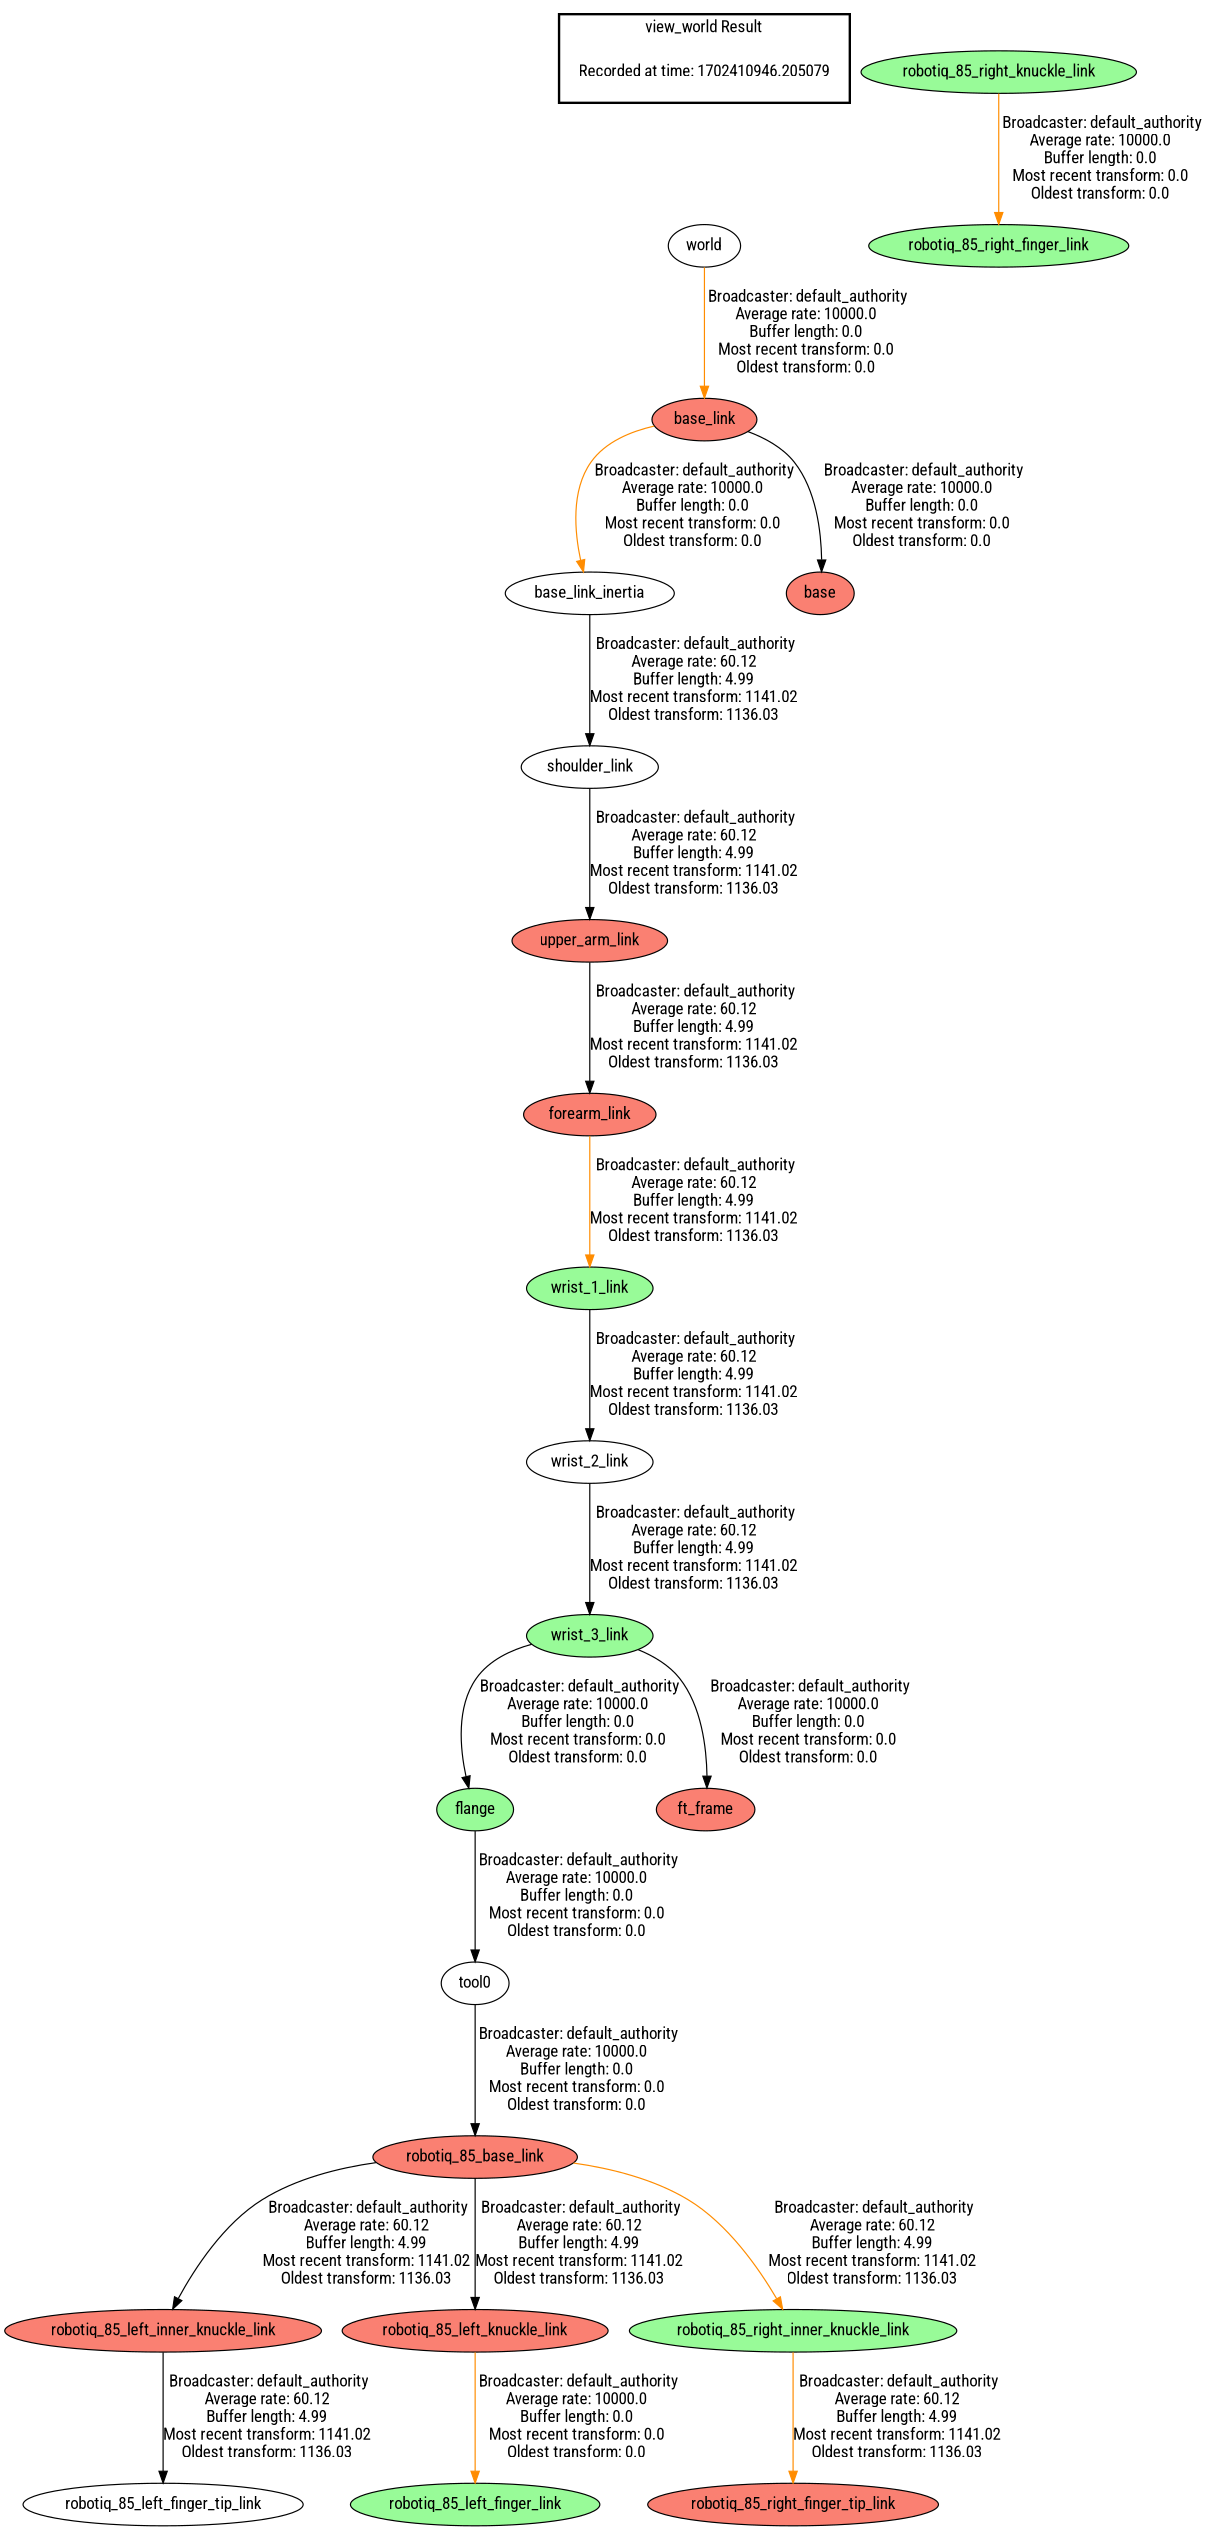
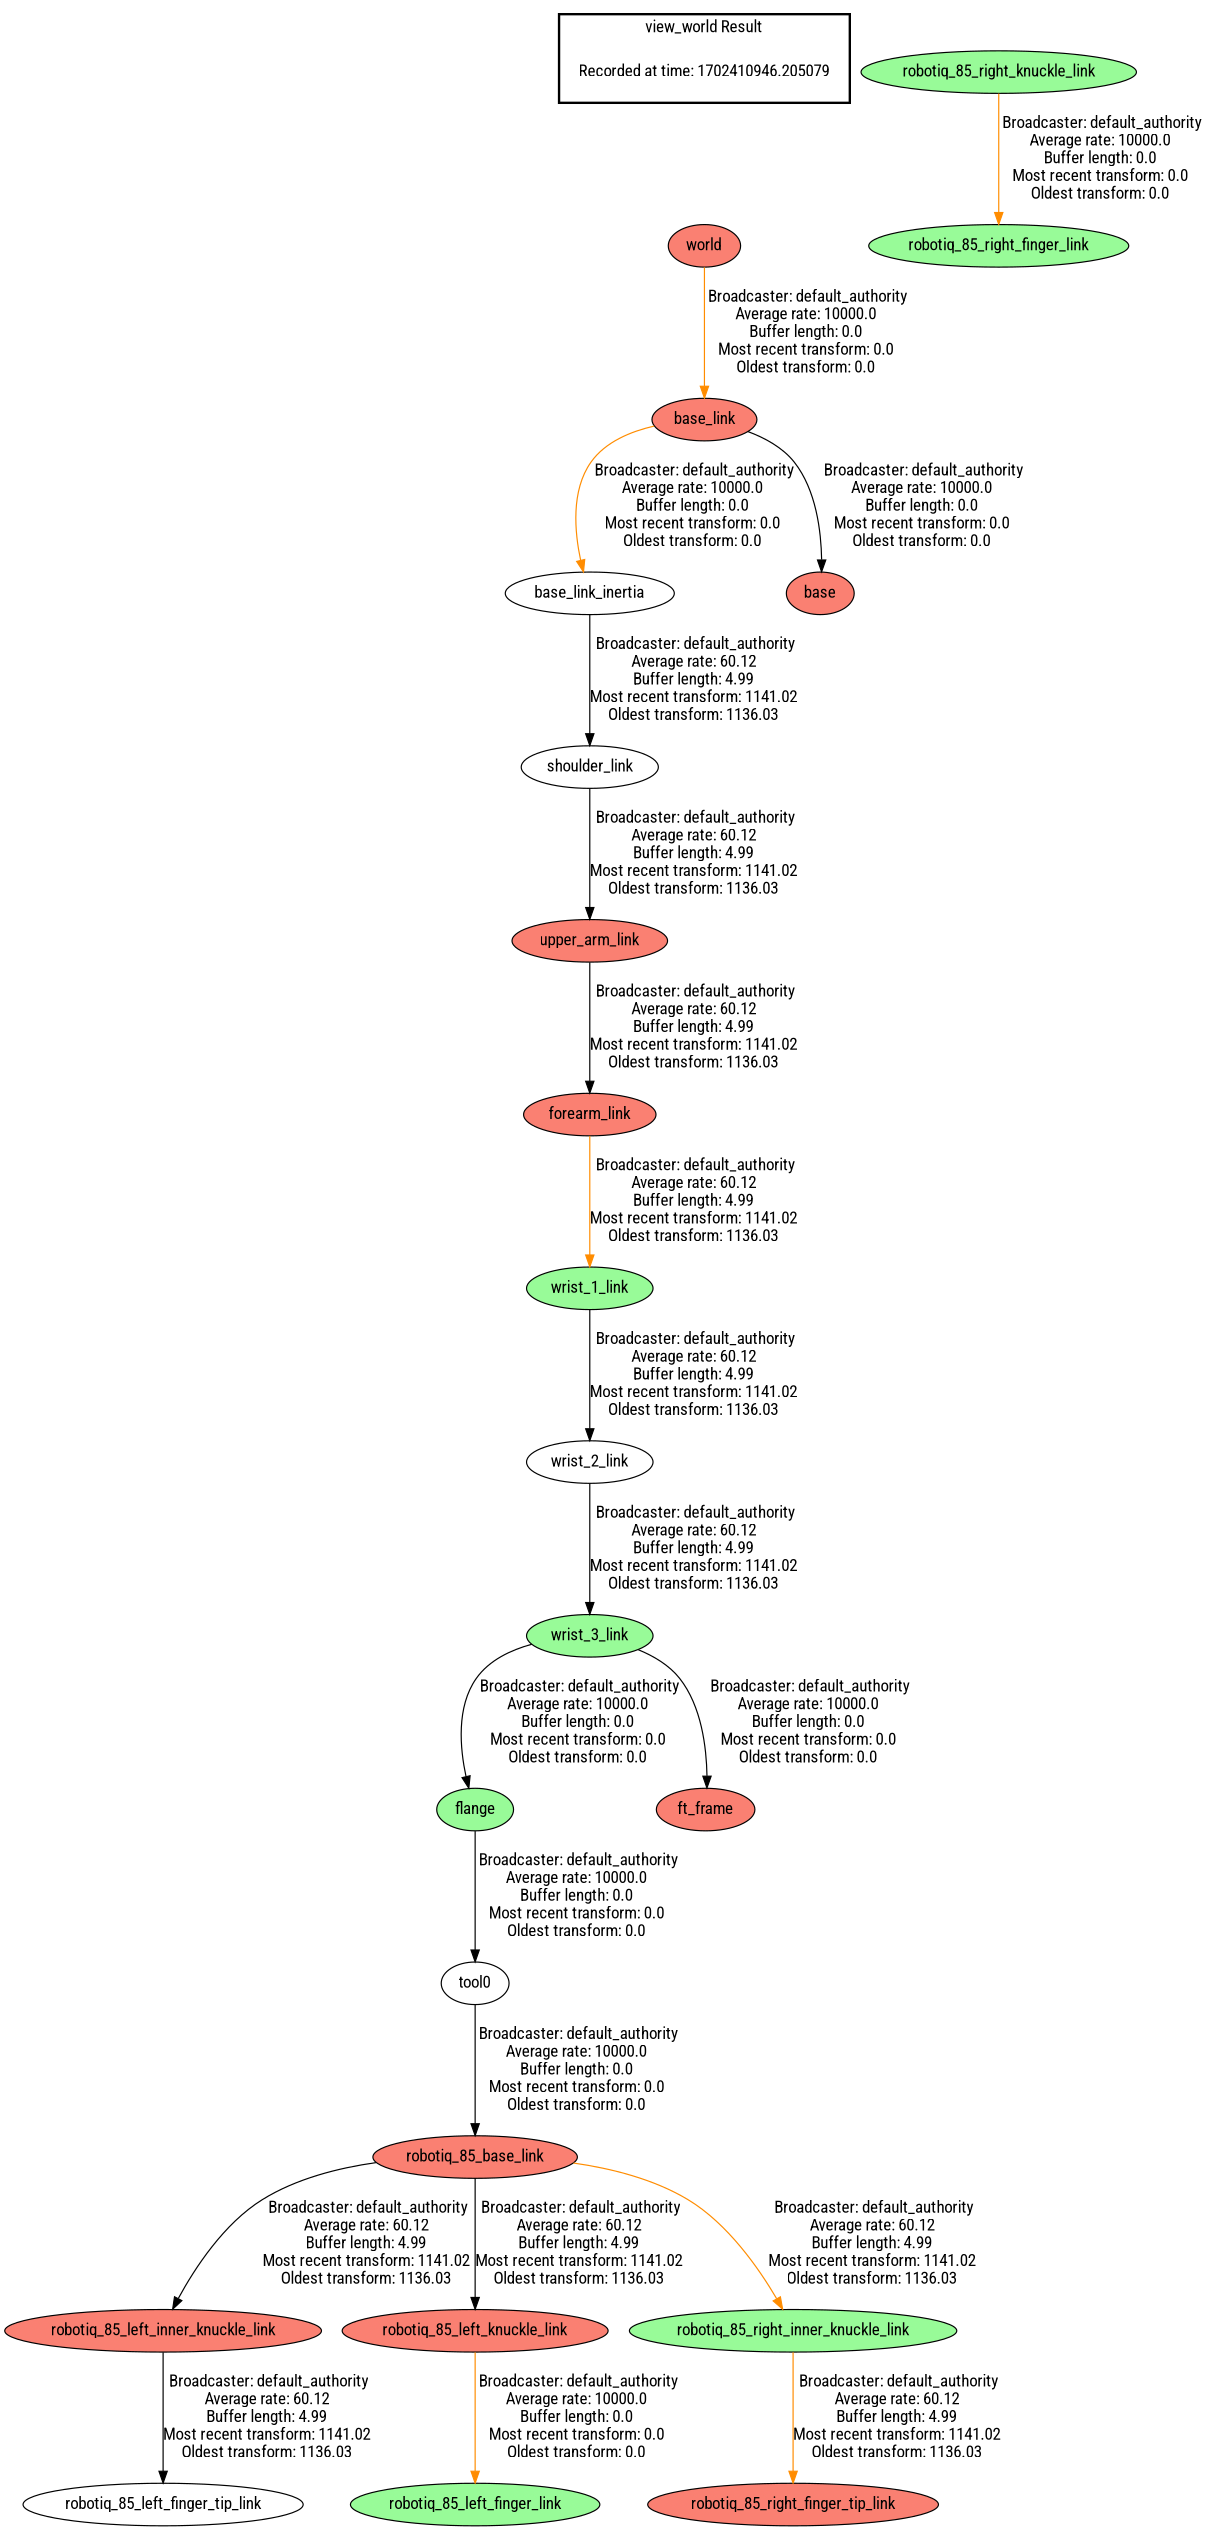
node "world": fillcolor white -> salmon
